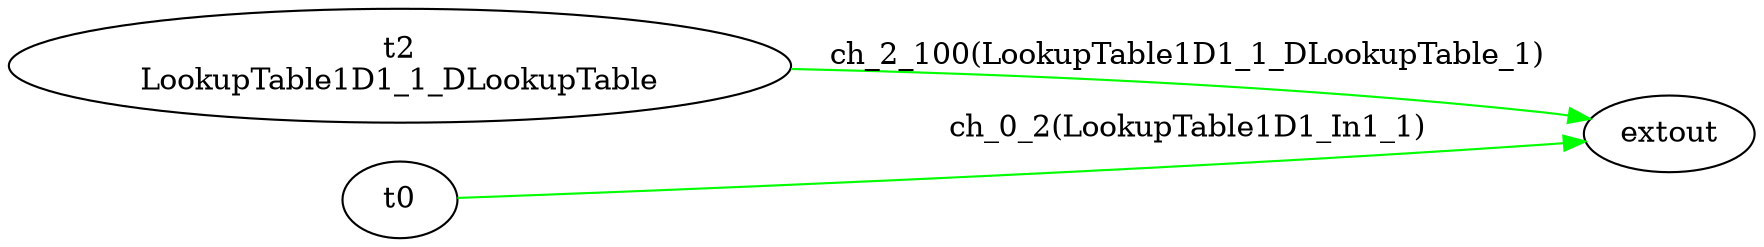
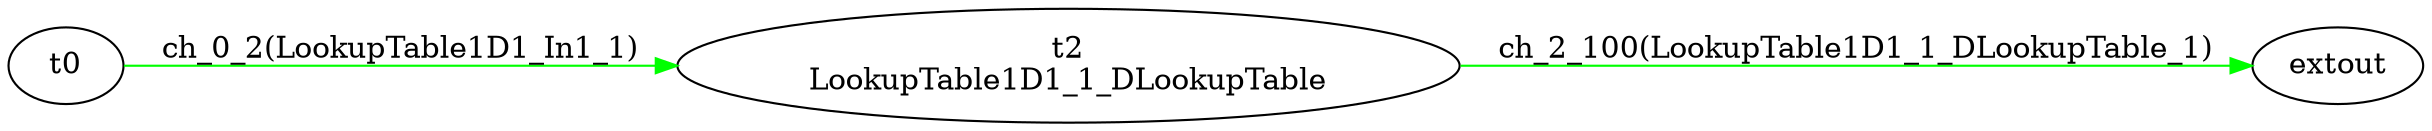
edge "t0" -> "extout": now "t0" -> "t2 LookupTable1D1_1_DLookupTable"
